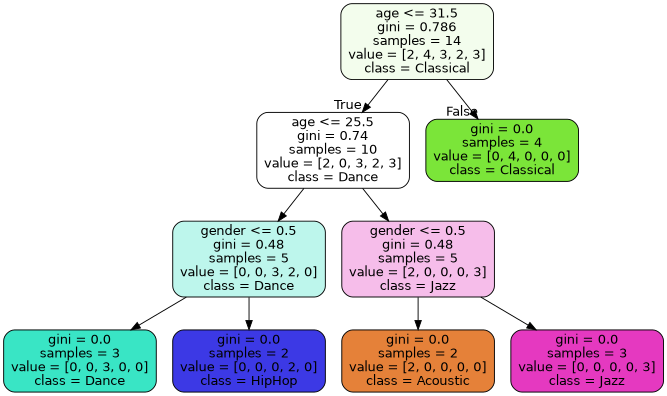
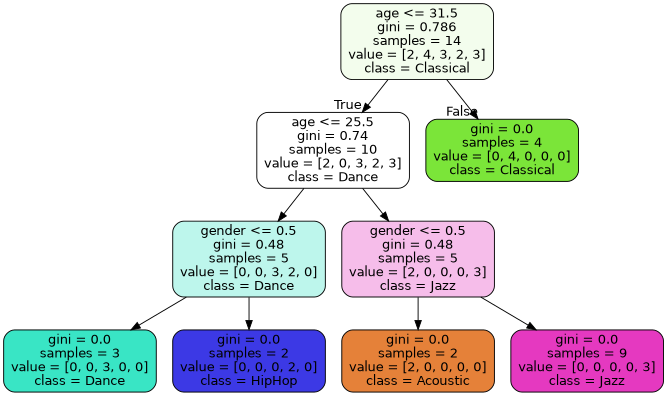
node "gini = 0.0 samples = 3 value = [0, 0, 0, 0, 3] class = Jazz": label "gini = 0.0 samples = 3 value = [0, 0, 0, 0, 3] class = Jazz" -> "gini = 0.0 samples = 9 value = [0, 0, 0, 0, 3] class = Jazz"
